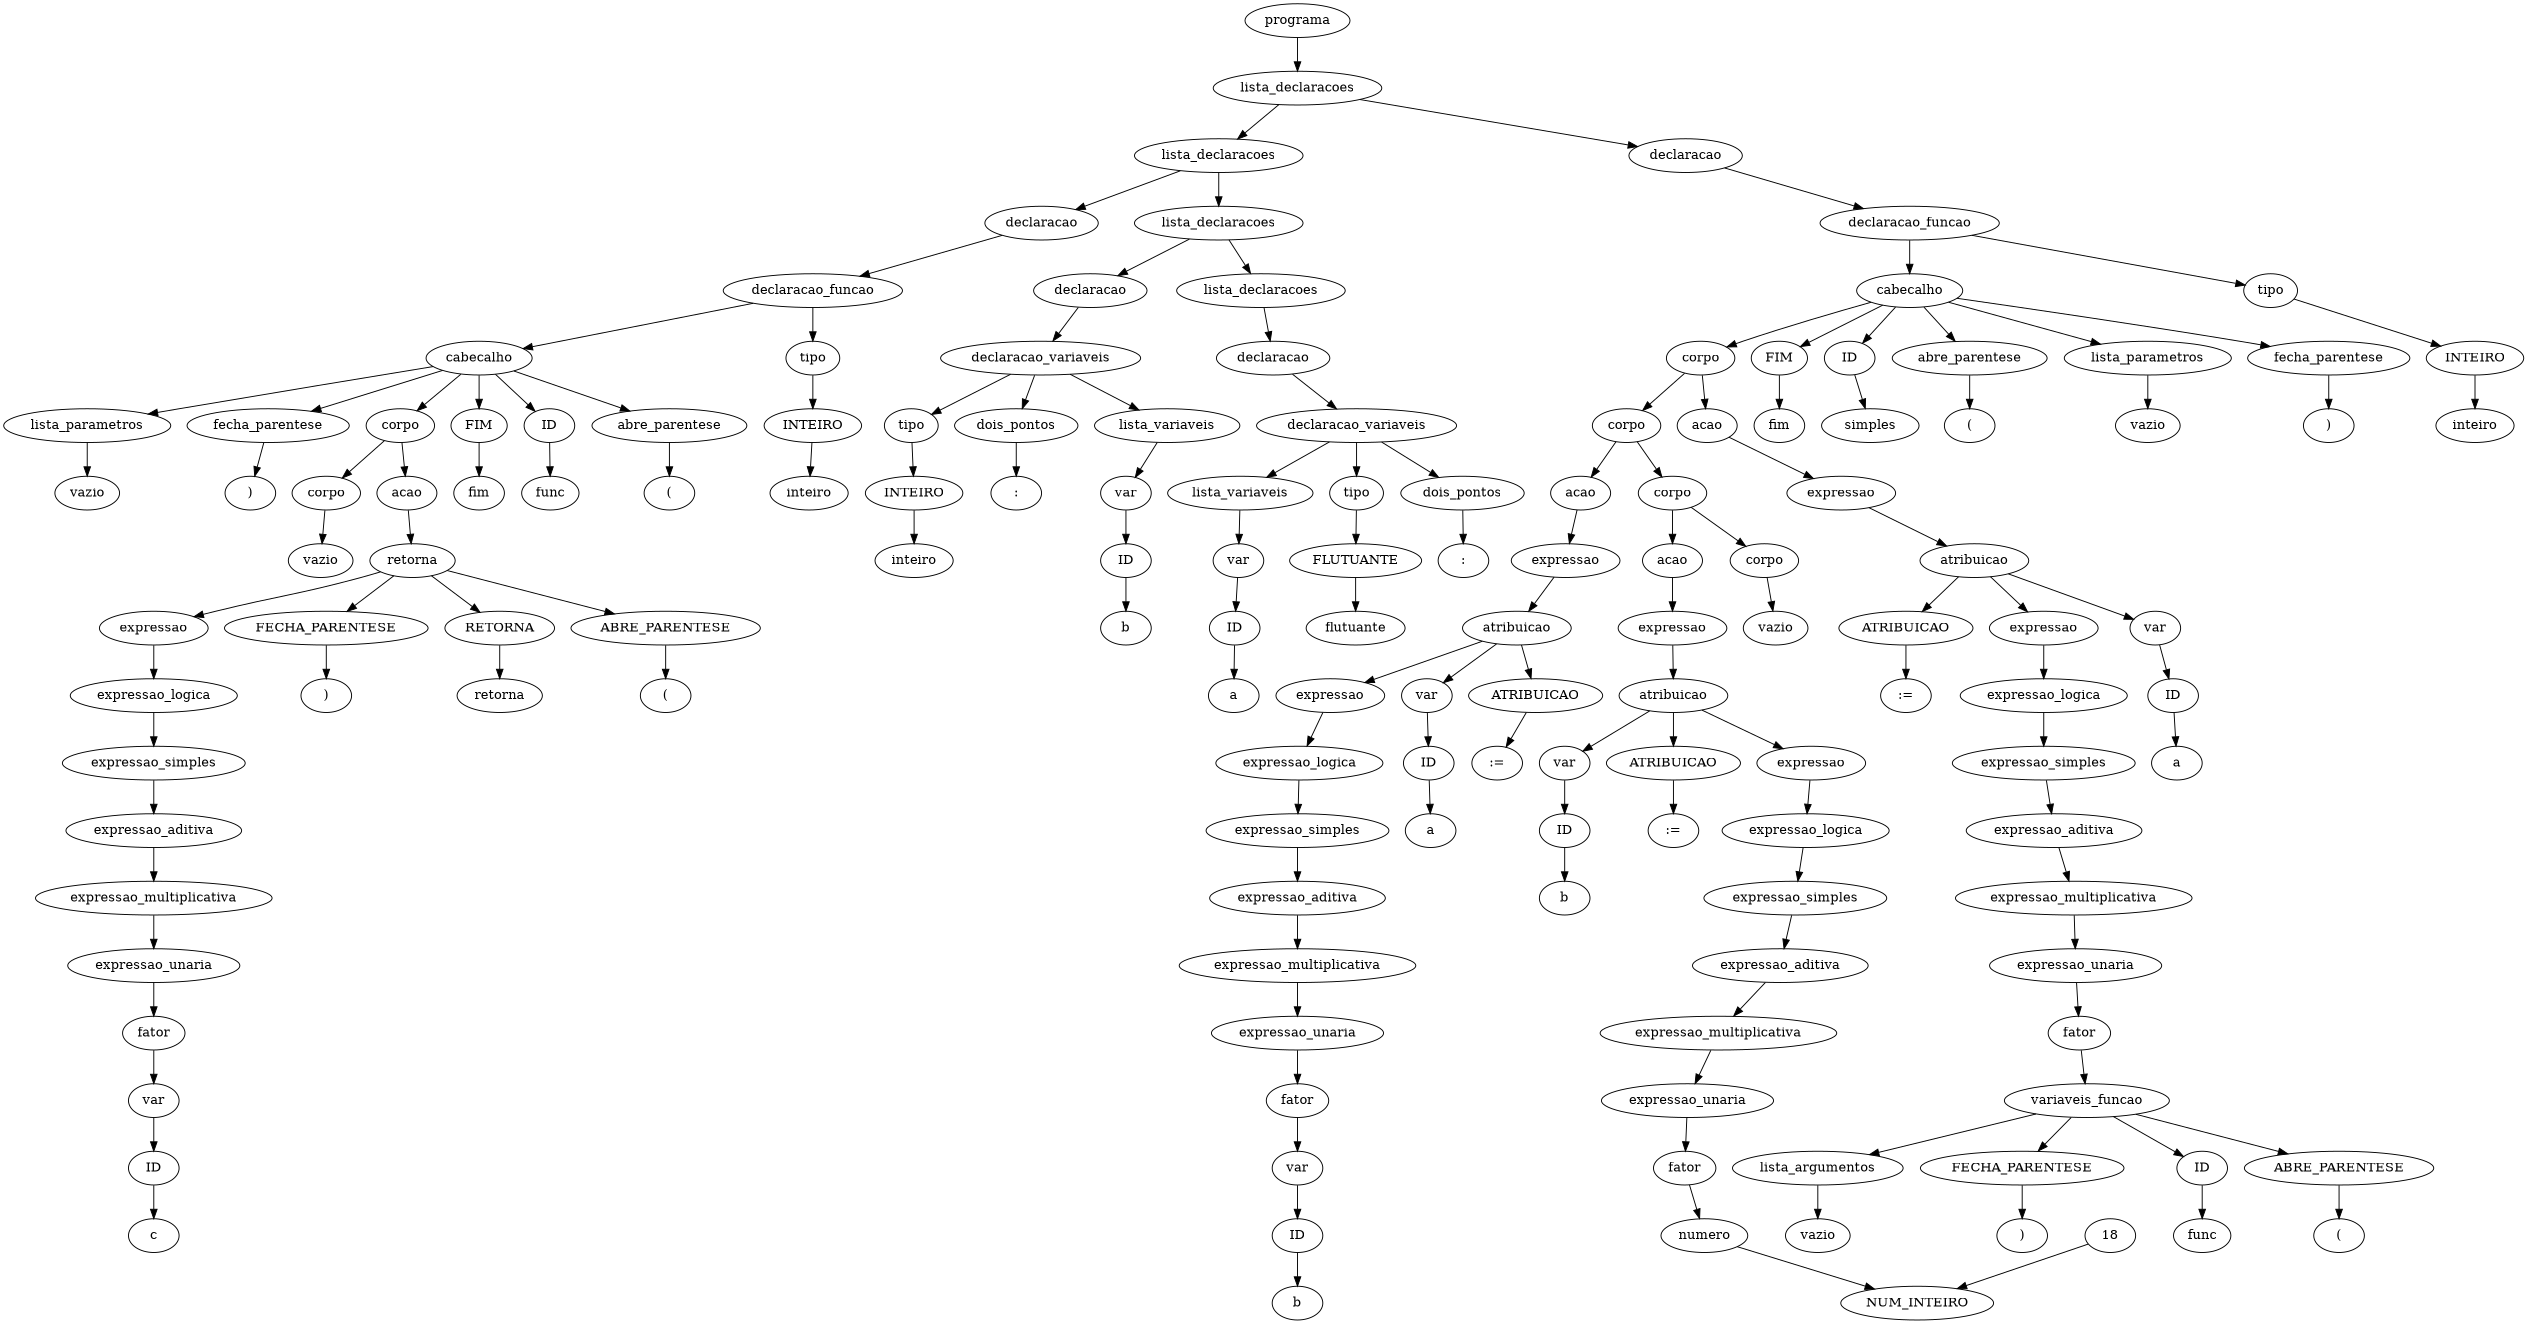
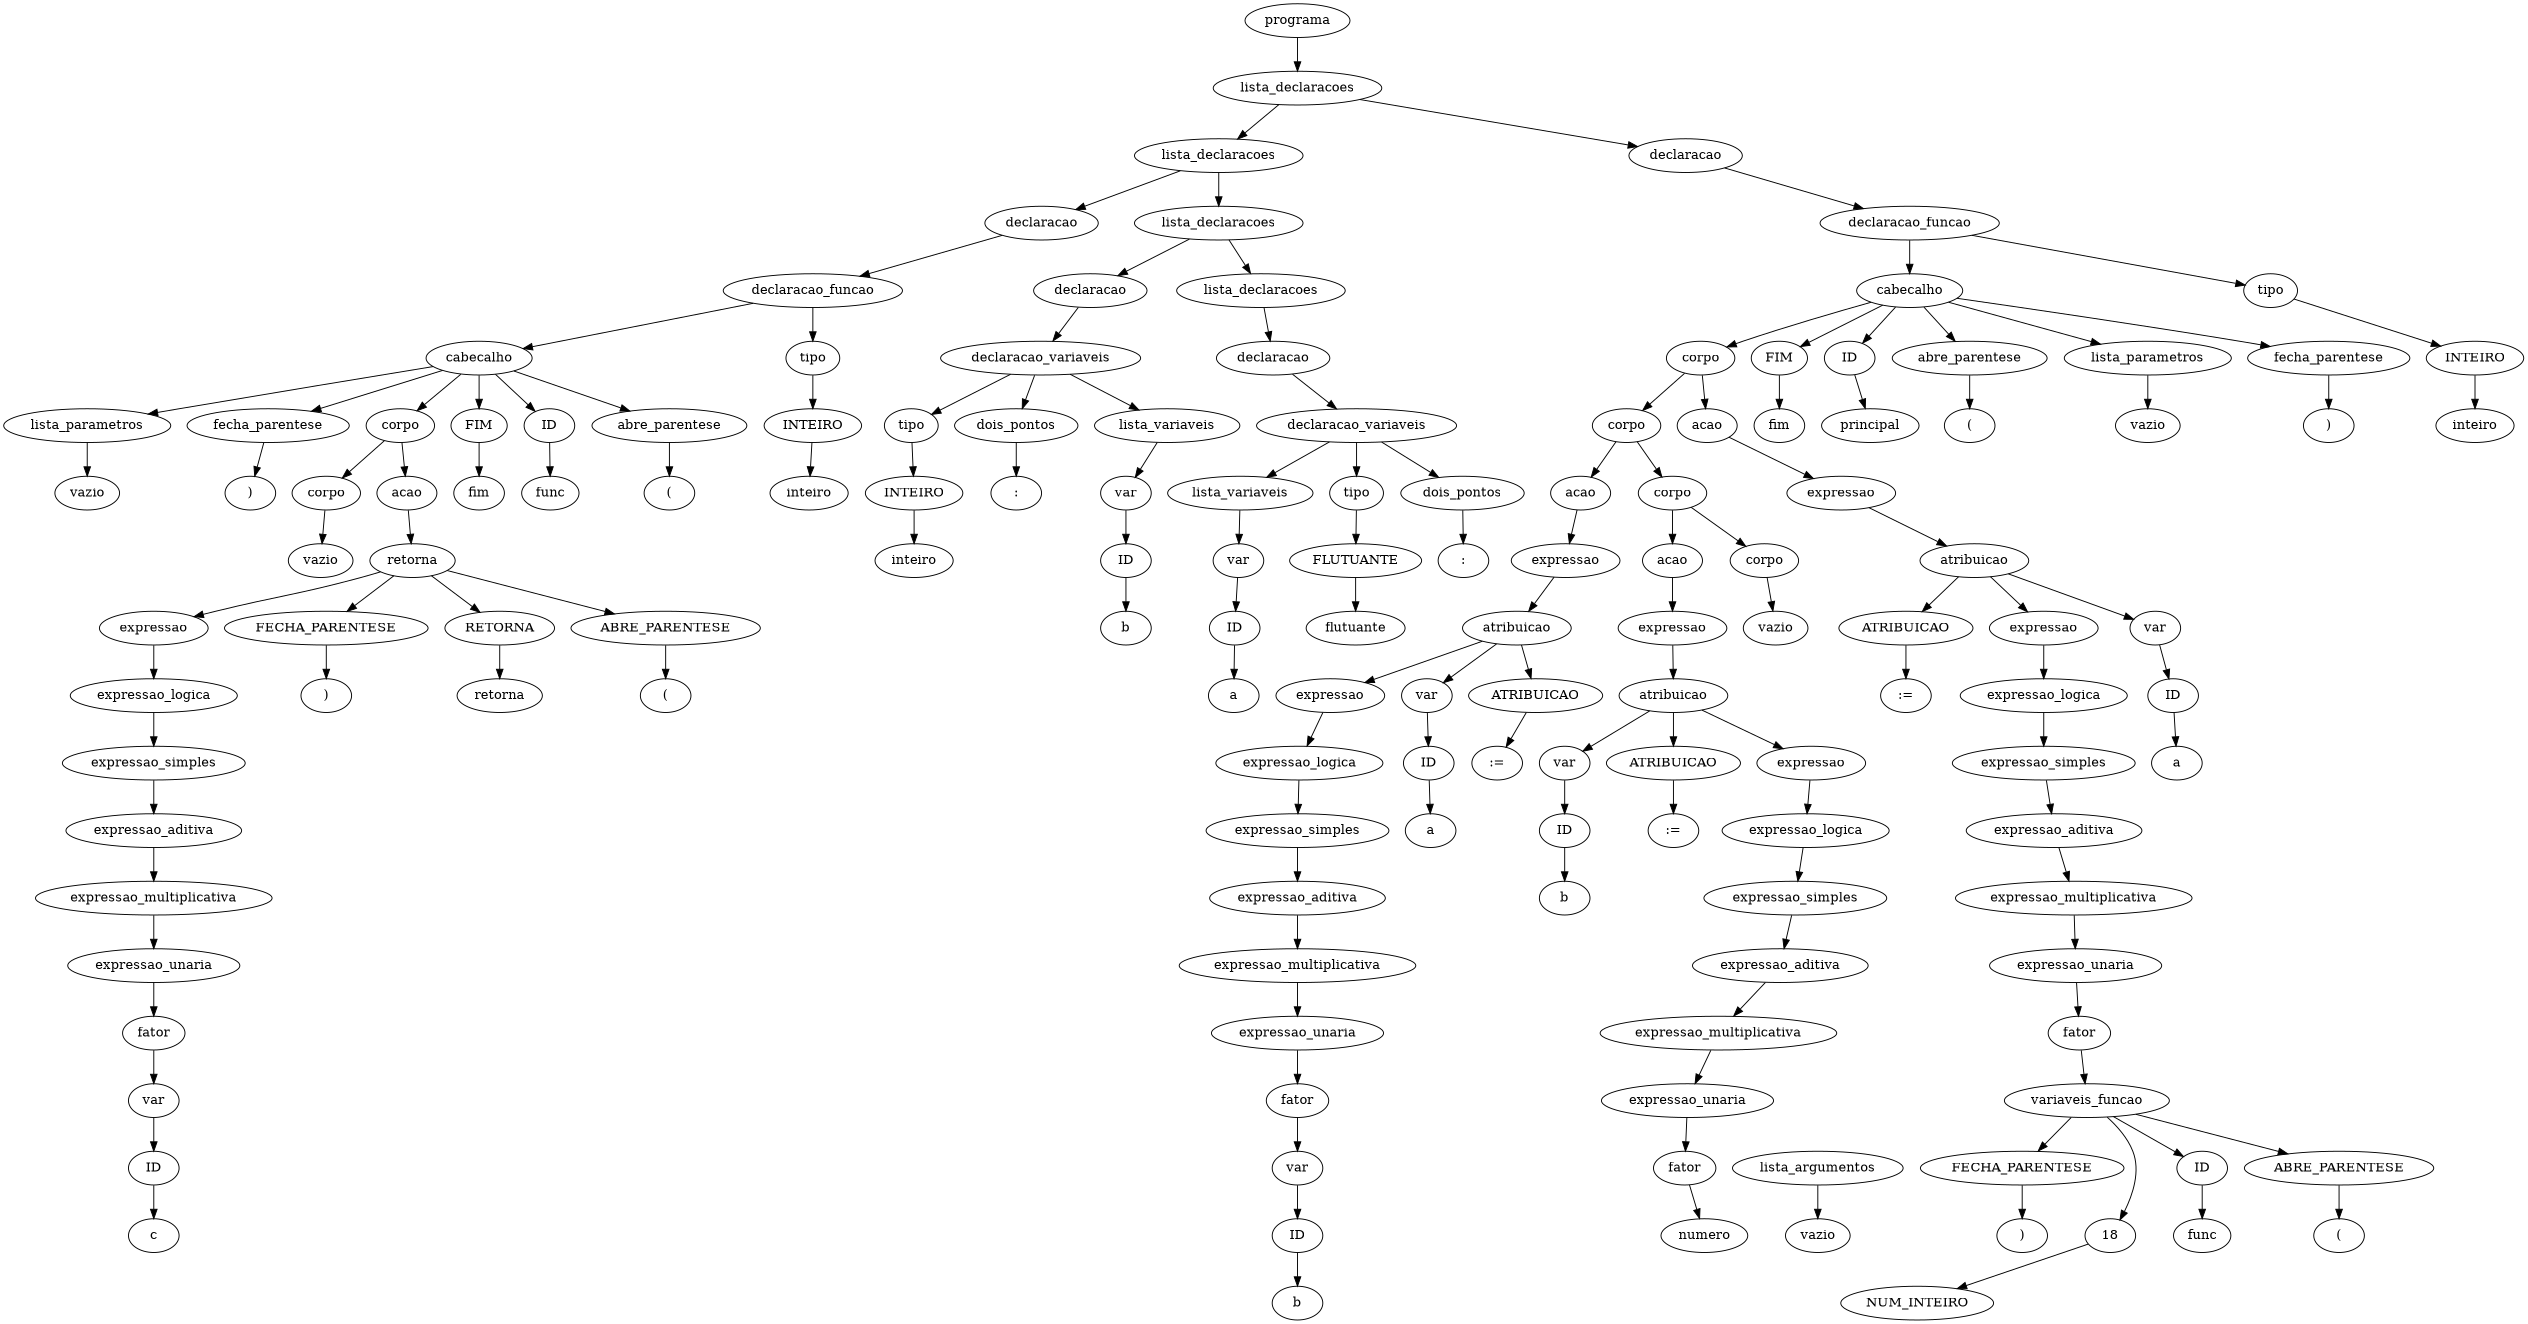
node "simples": label "simples" -> "principal"
edge "variaveis_funcao" -> "lista_argumentos": now "variaveis_funcao" -> "18"
edge "numero" -> "NUM_INTEIRO": removed
